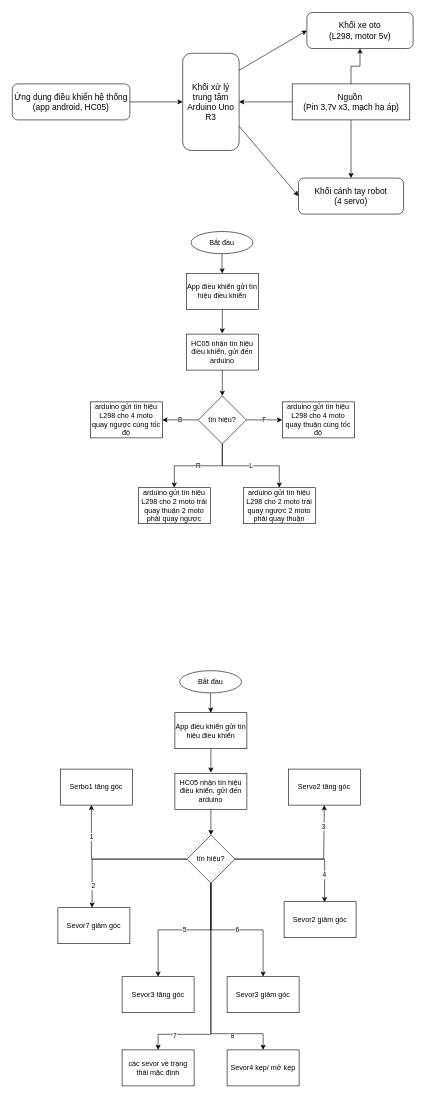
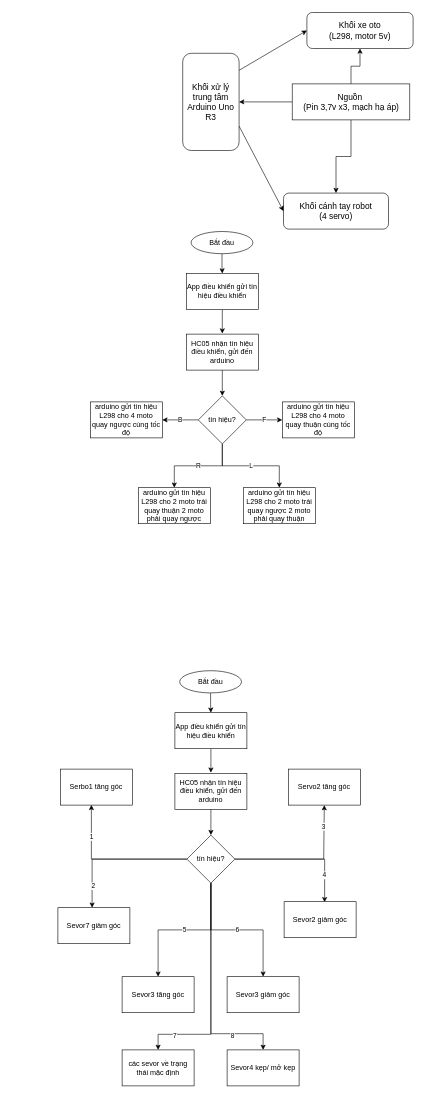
node "Ứng dụng điều khiển hệ thống (app android, HC05)": removed
edge "Ứng dụng điều khiển hệ thống (app android, HC05)" -> "Khối xử lý trung tâm Arduino Uno R3": removed
node "Khối cánh tay robot (4 servo)": moved (351, 196) -> (336, 211)
